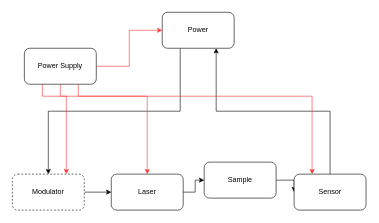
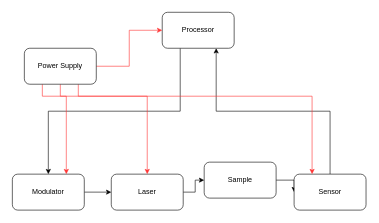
node "Power": label "Power" -> "Processor"
node "Modulator": style dashed -> solid
